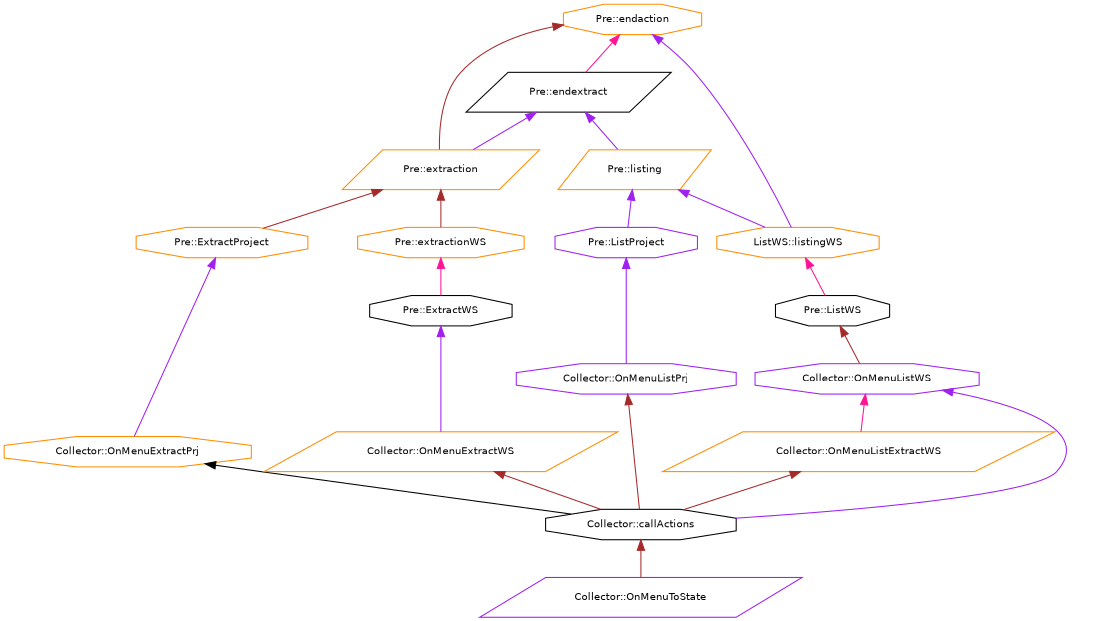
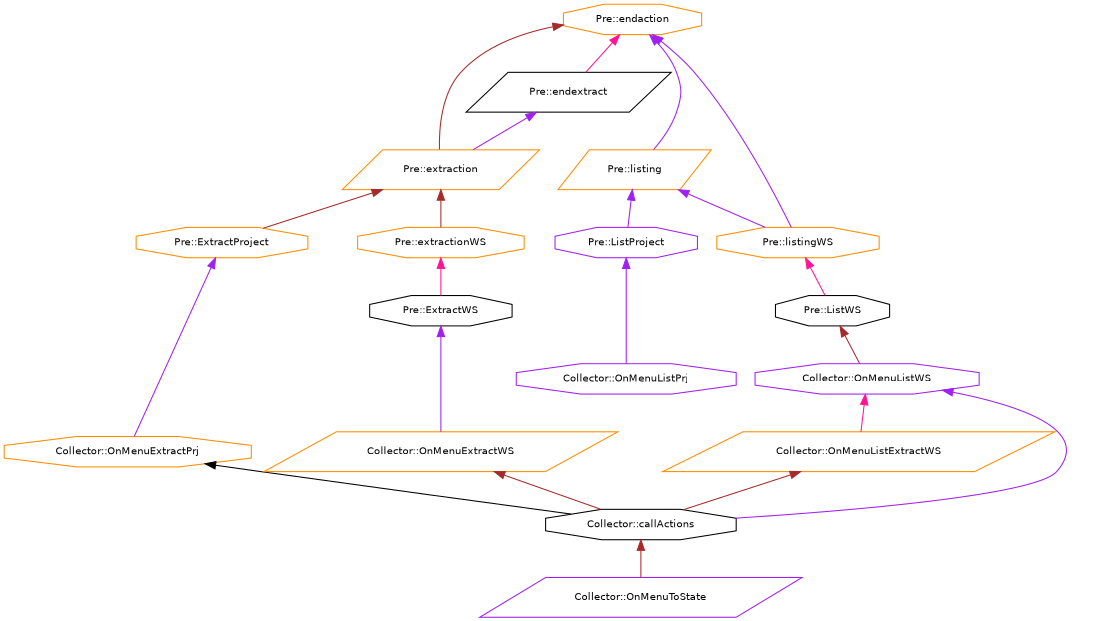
edge "Pre::listing" -> "Pre::endextract": now "Pre::listing" -> "Pre::endaction"
node "ListWS::listingWS": label "ListWS::listingWS" -> "Pre::listingWS"
edge "Collector::callActions" -> "Collector::OnMenuListPrj": removed
